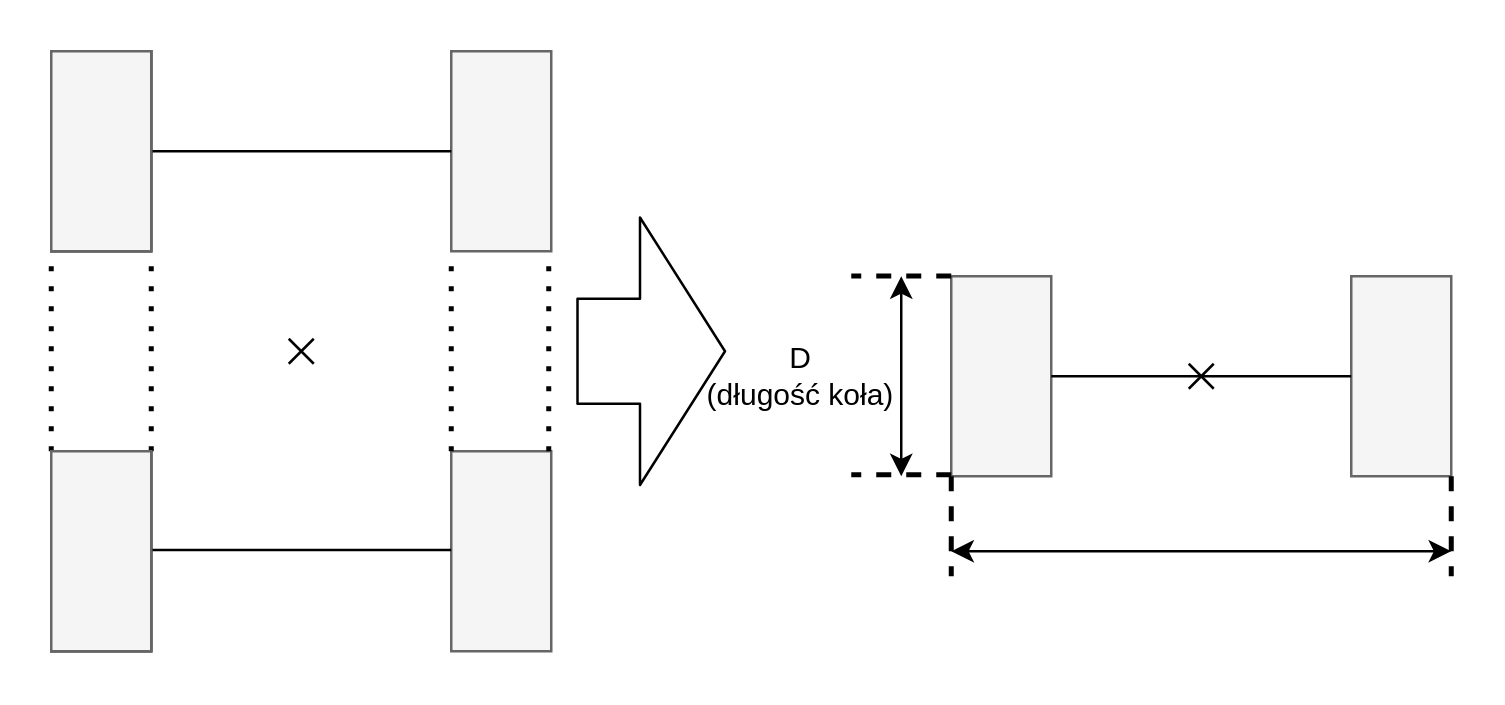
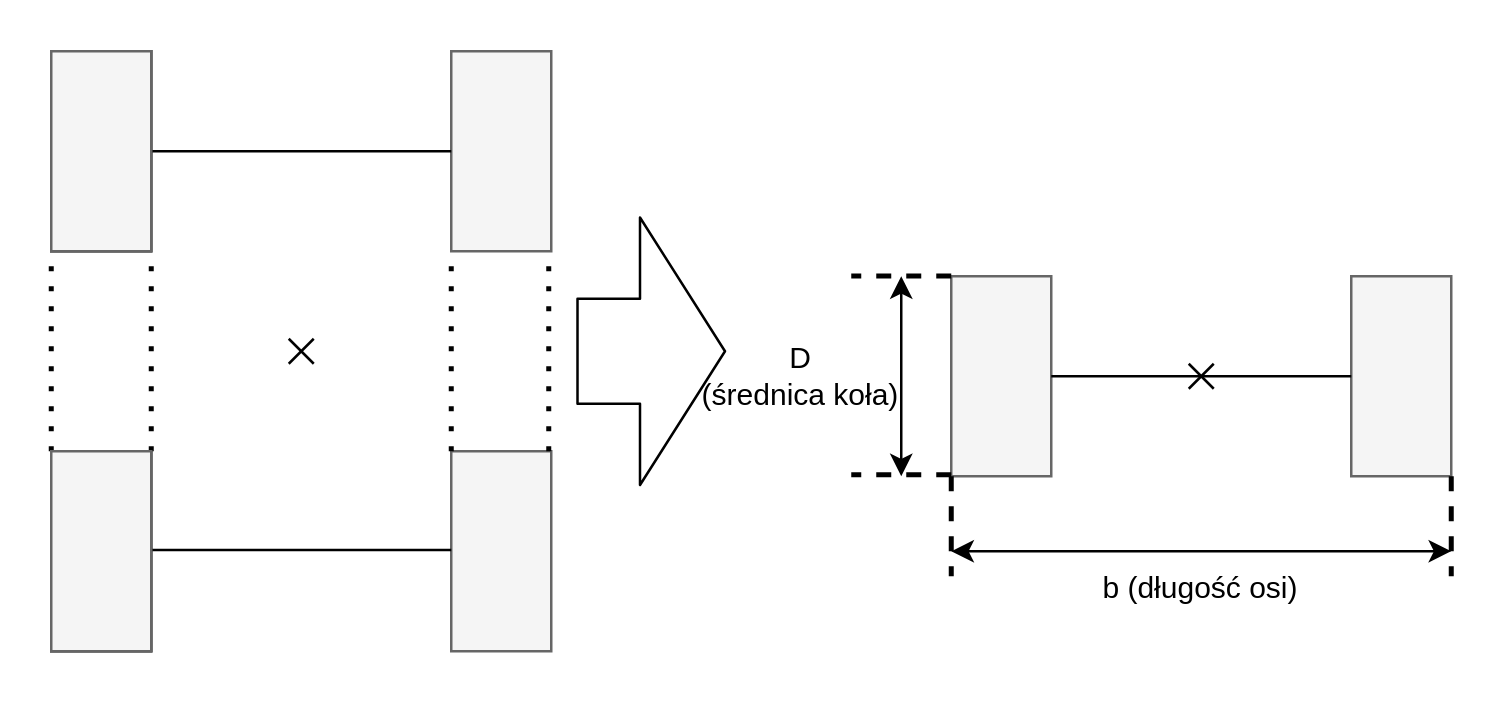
node "D (długość koła)": label "D (długość koła)" -> "D (średnica koła)"
node "b (długość osi)": added
